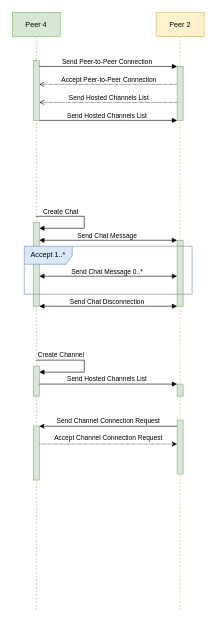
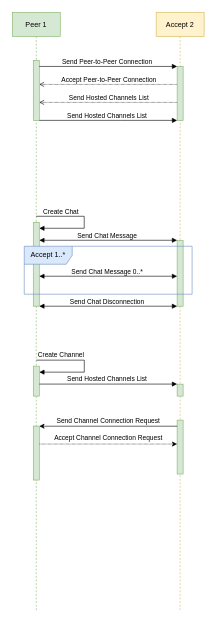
node "Peer 4": label "Peer 4" -> "Peer 1"
node "Peer 2": label "Peer 2" -> "Accept 2"
